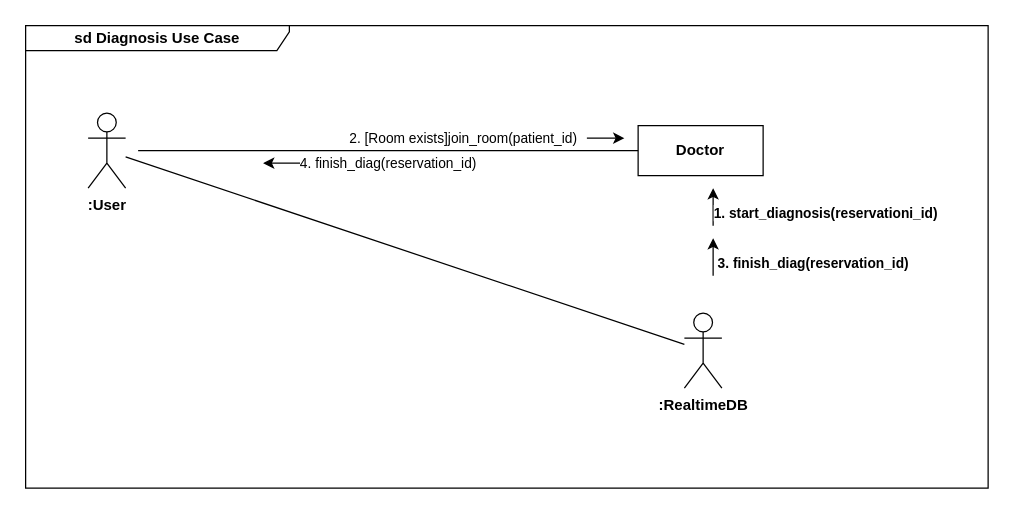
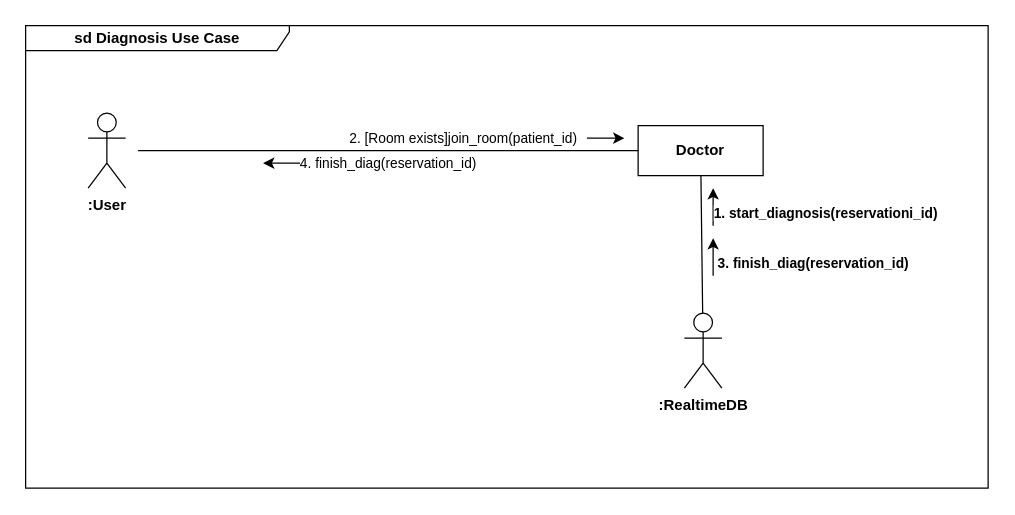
edge ":User" -- ":RealtimeDB": now "Doctor" -- ":RealtimeDB"
